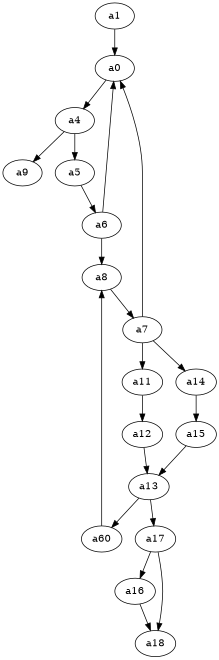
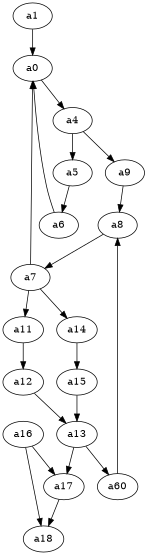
edge "a6" -> "a8": now "a9" -> "a8"
edge "a17" -> "a16": reversed
